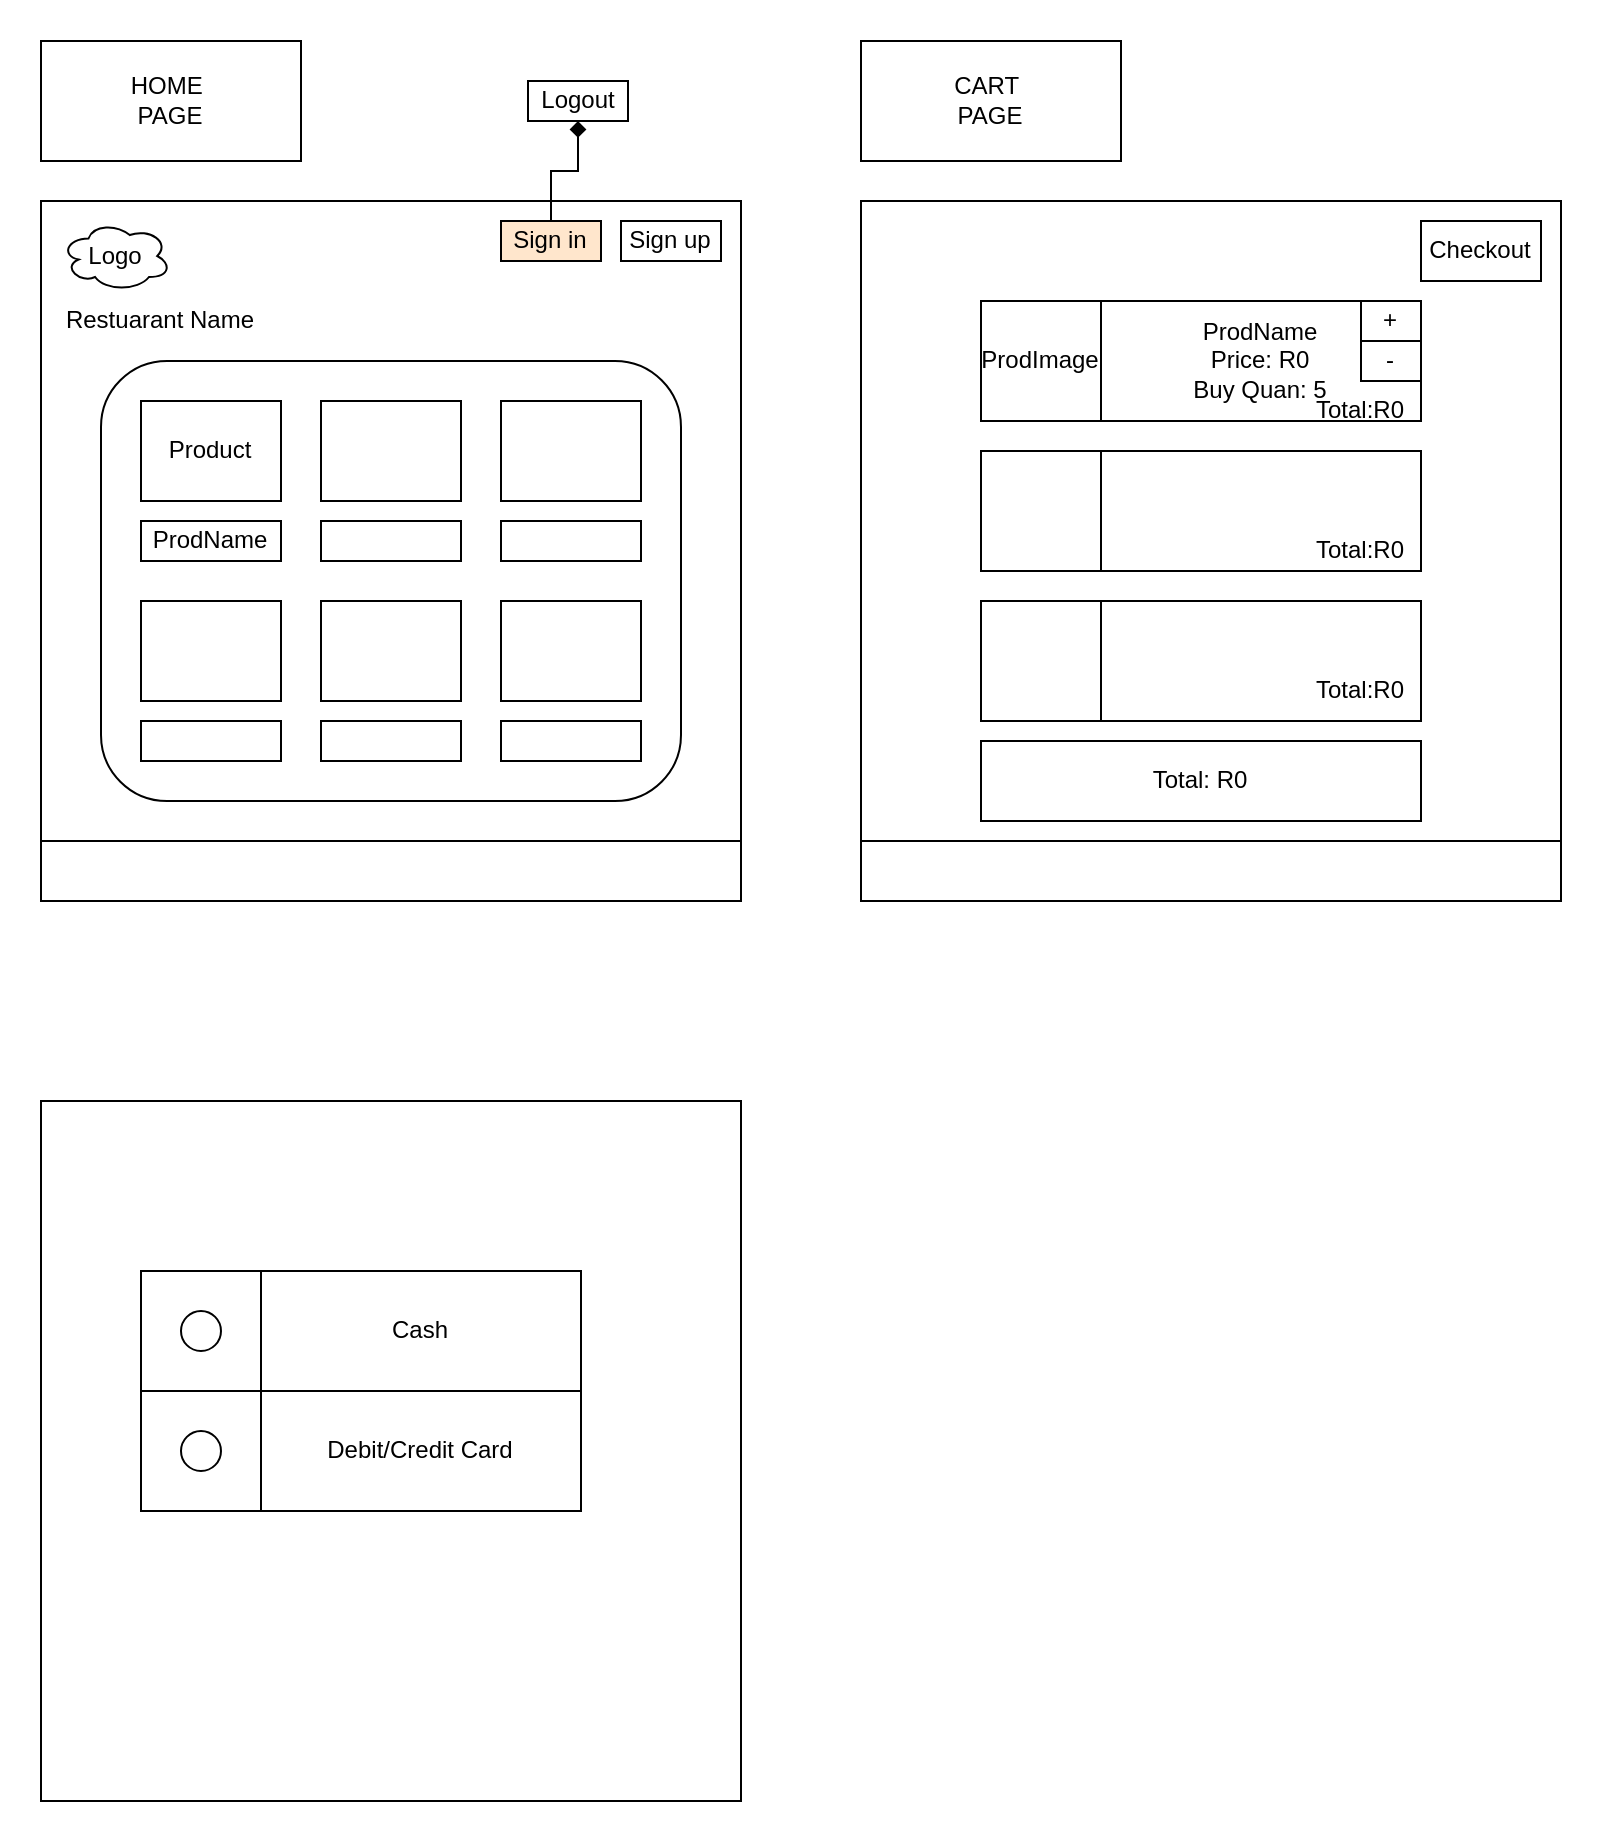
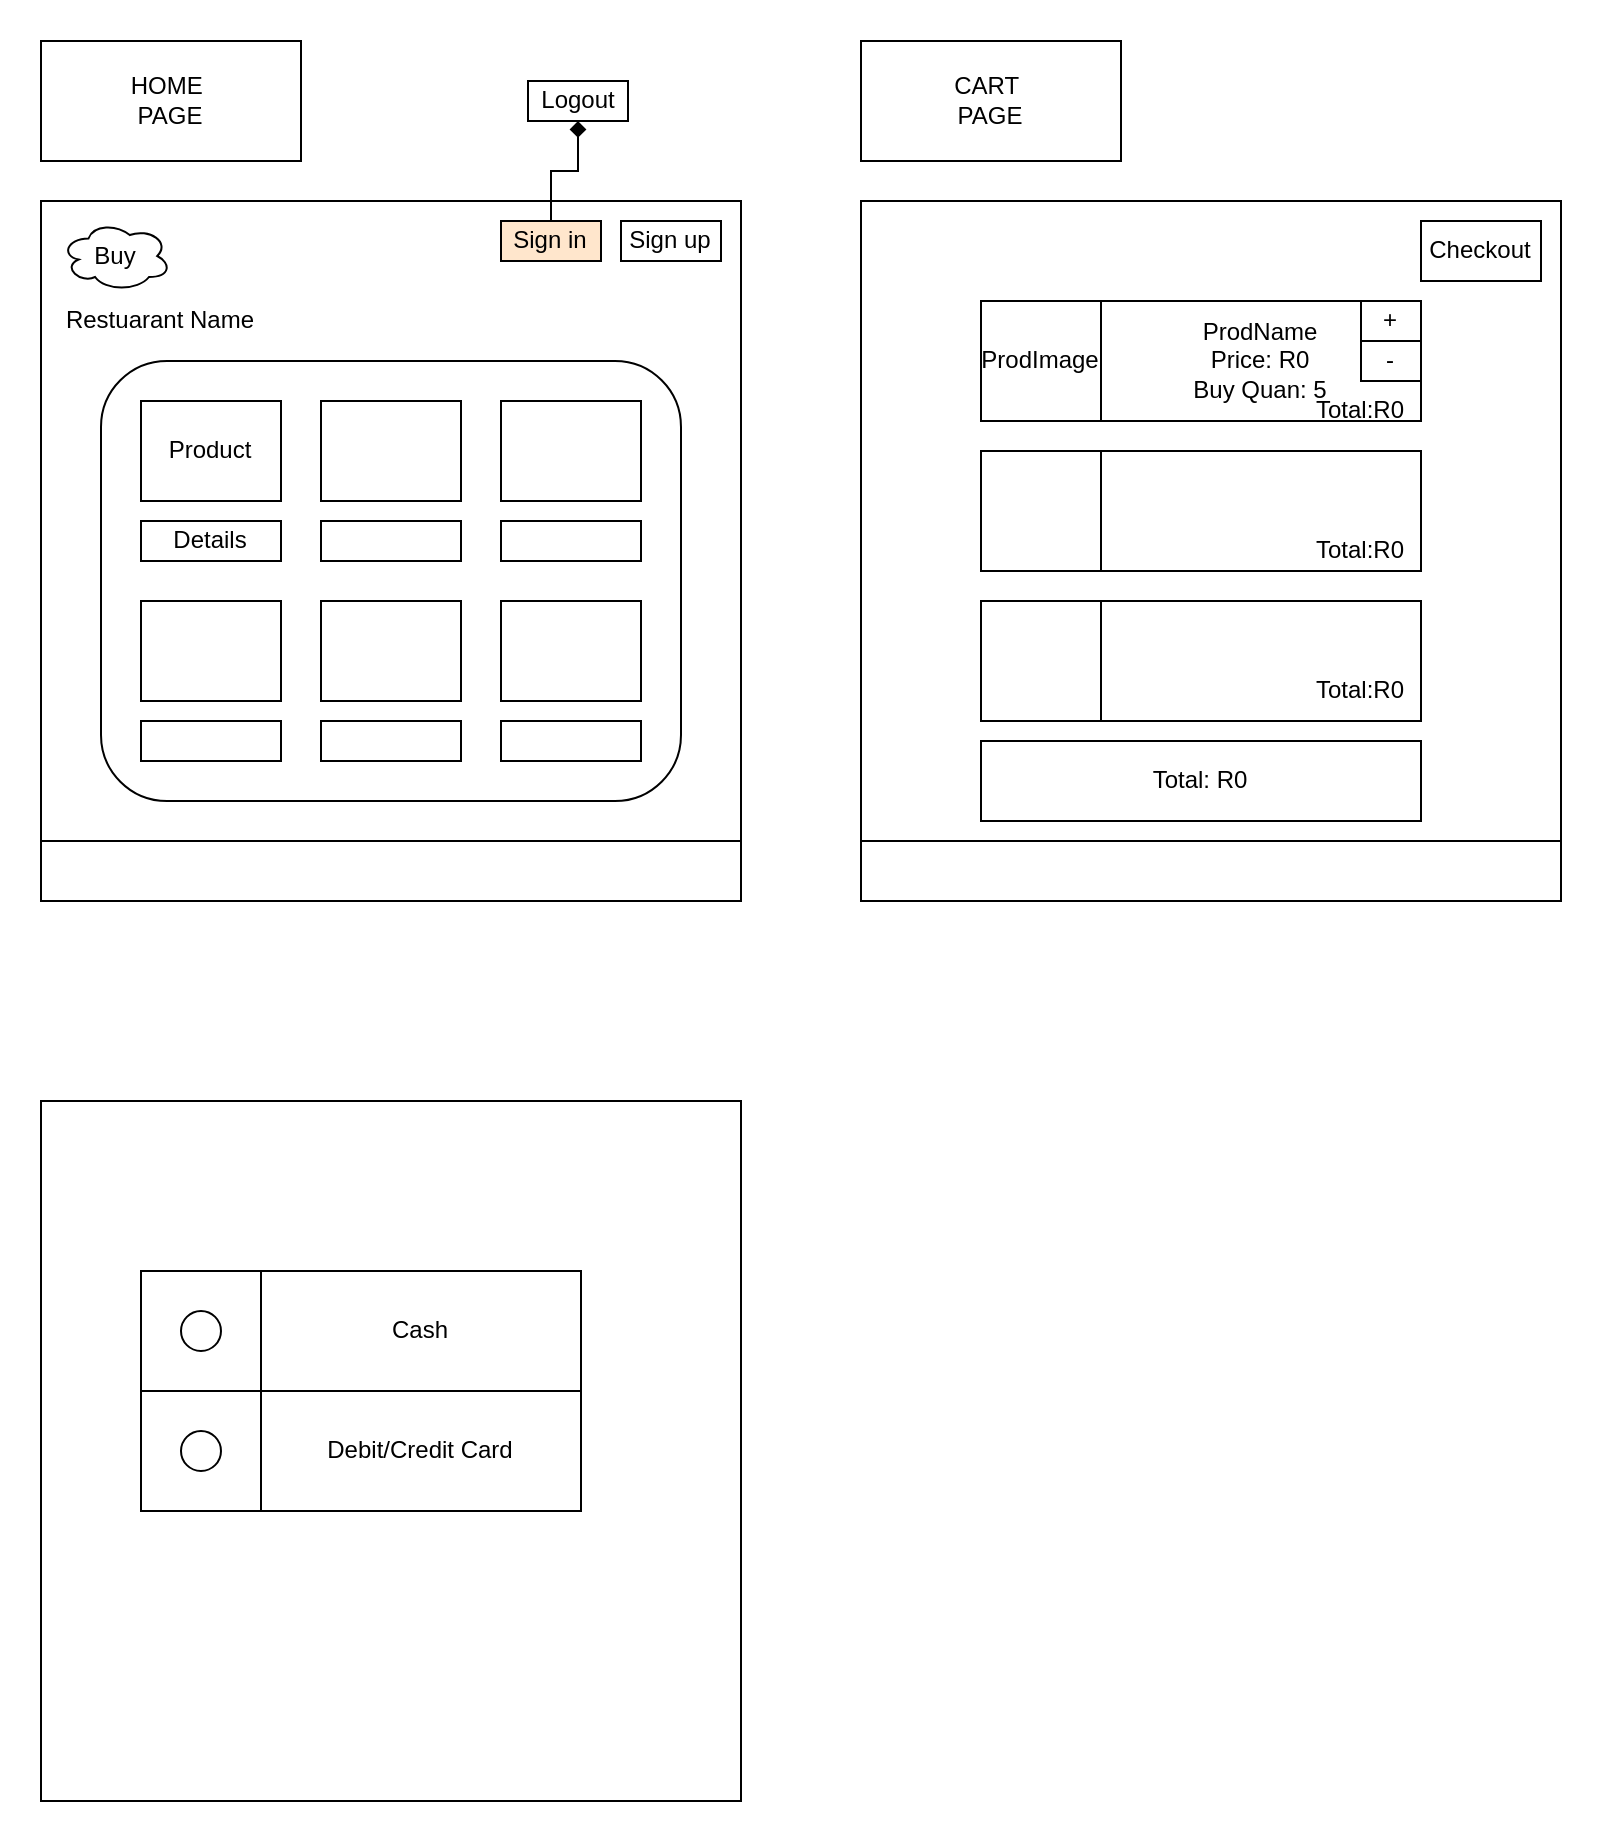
node "Logo": label "Logo" -> "Buy"
node "ProdName": label "ProdName" -> "Details"
